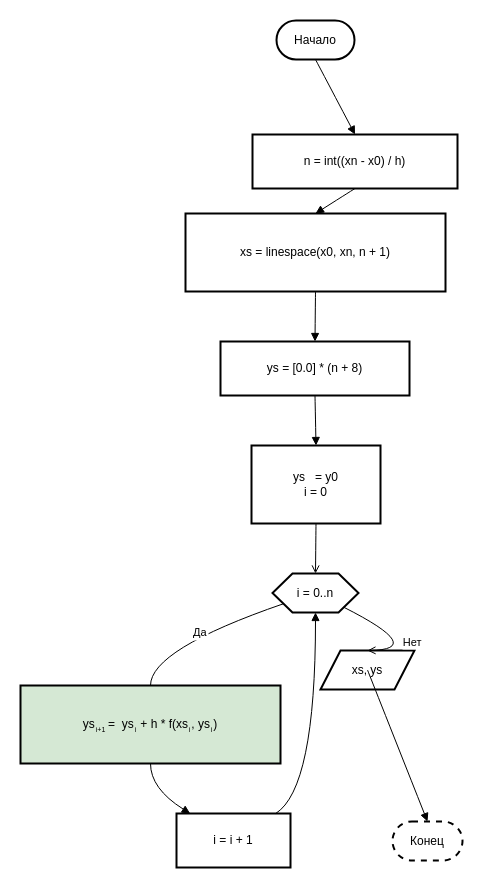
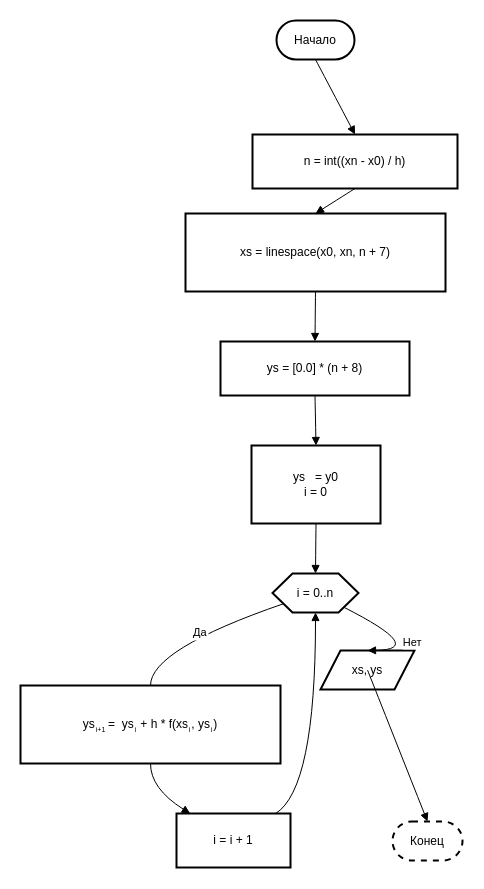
node "xs = linespace(x0, xn, n + 1)": label "xs = linespace(x0, xn, n + 1)" -> "xs = linespace(x0, xn, n + 7)"
edge "ys = y0 i = 0" -> "i = 0..n": arrowhead open -> block
edge "i = 0..n" -> "xs, ys": arrowhead open -> block
node "ys = ys + h * f(xs , ys )": fillcolor #d5e8d4 -> #ffffff
